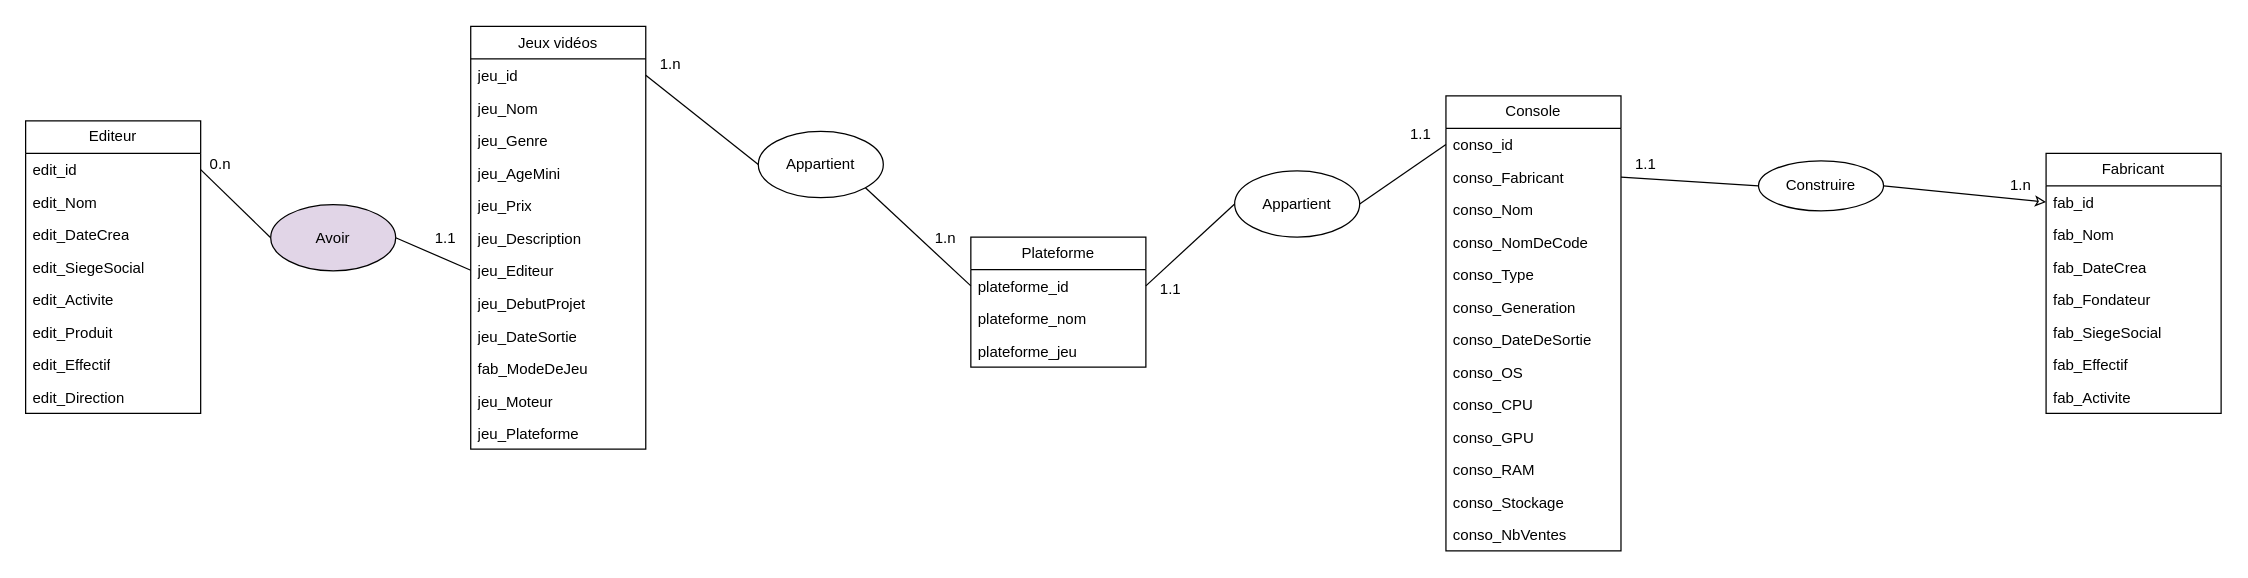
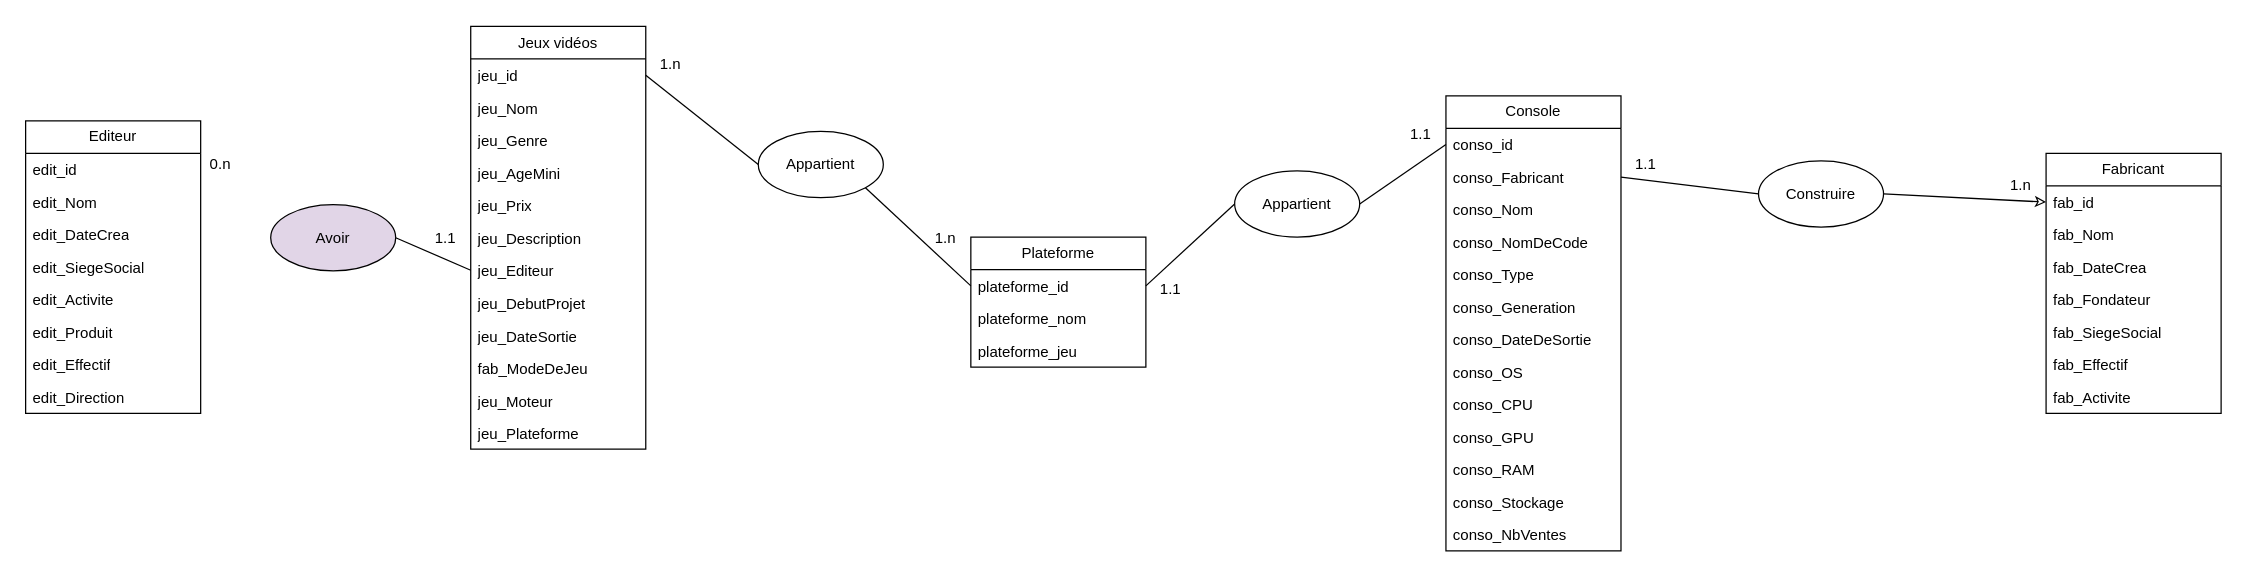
node "Construire": size 125x50 -> 125x66
edge "edit_id" -- "Avoir": removed
